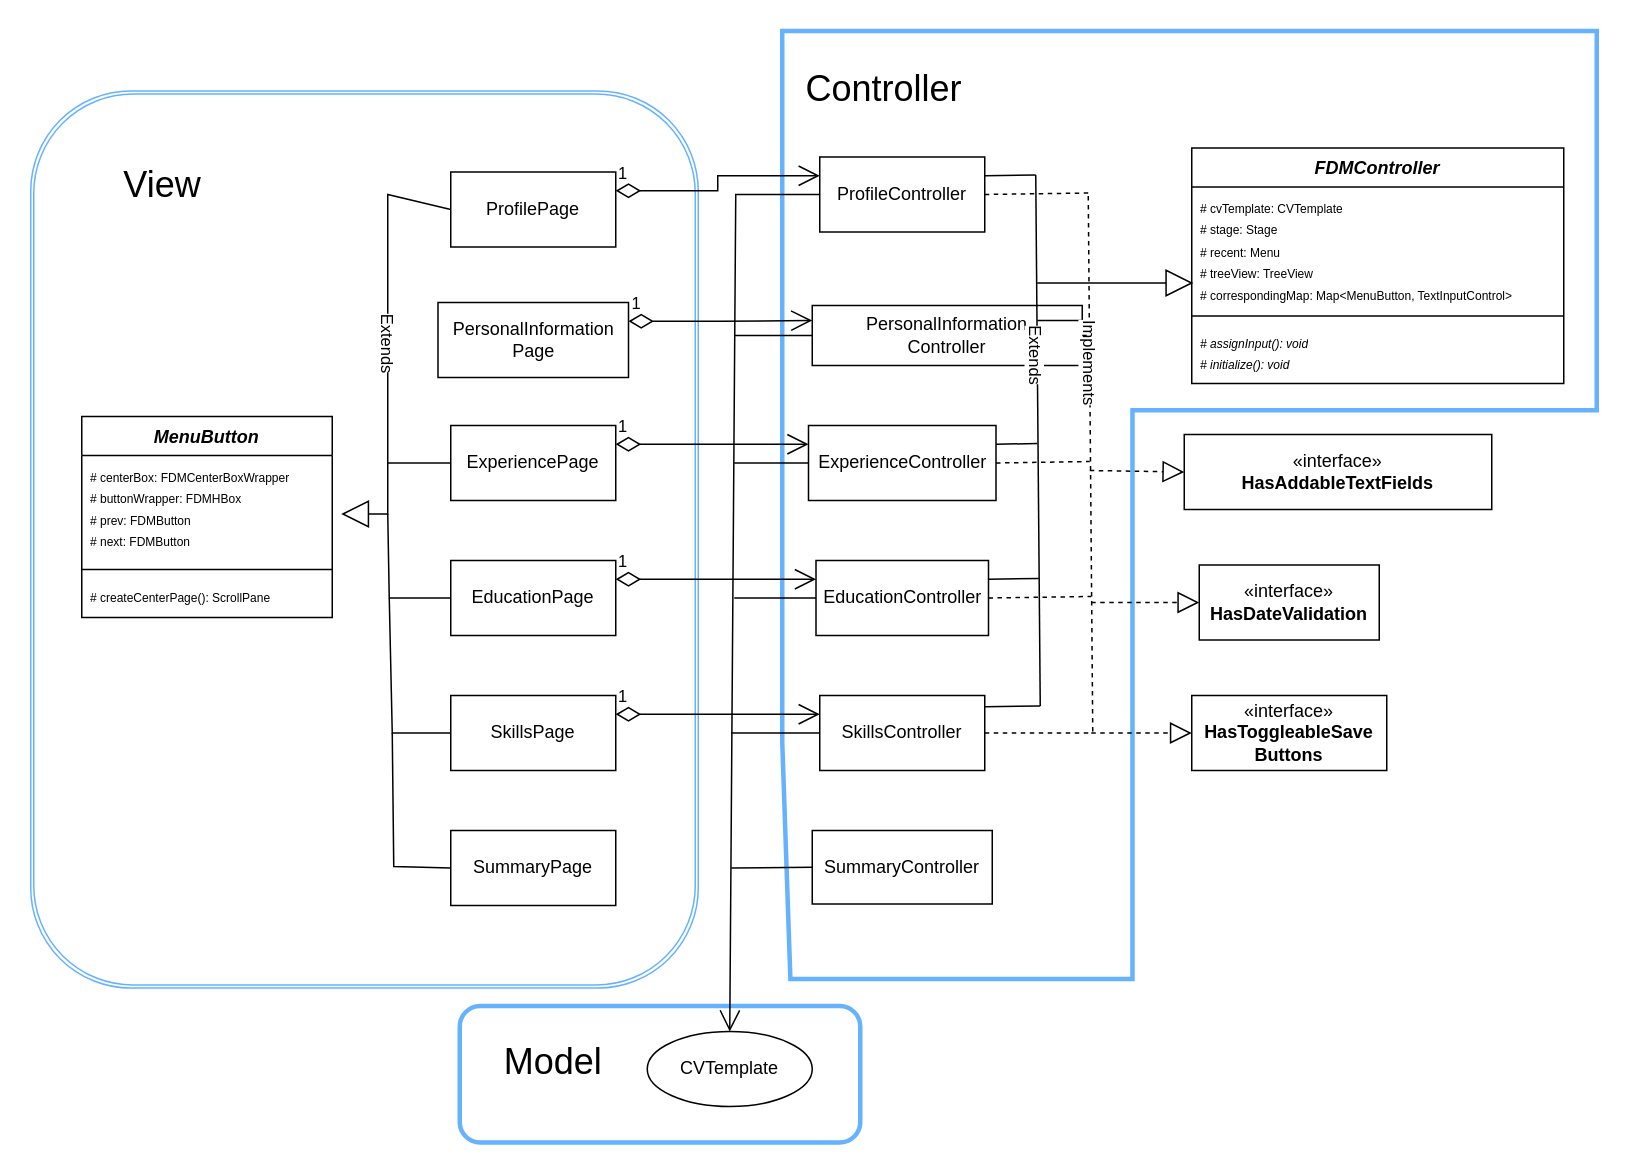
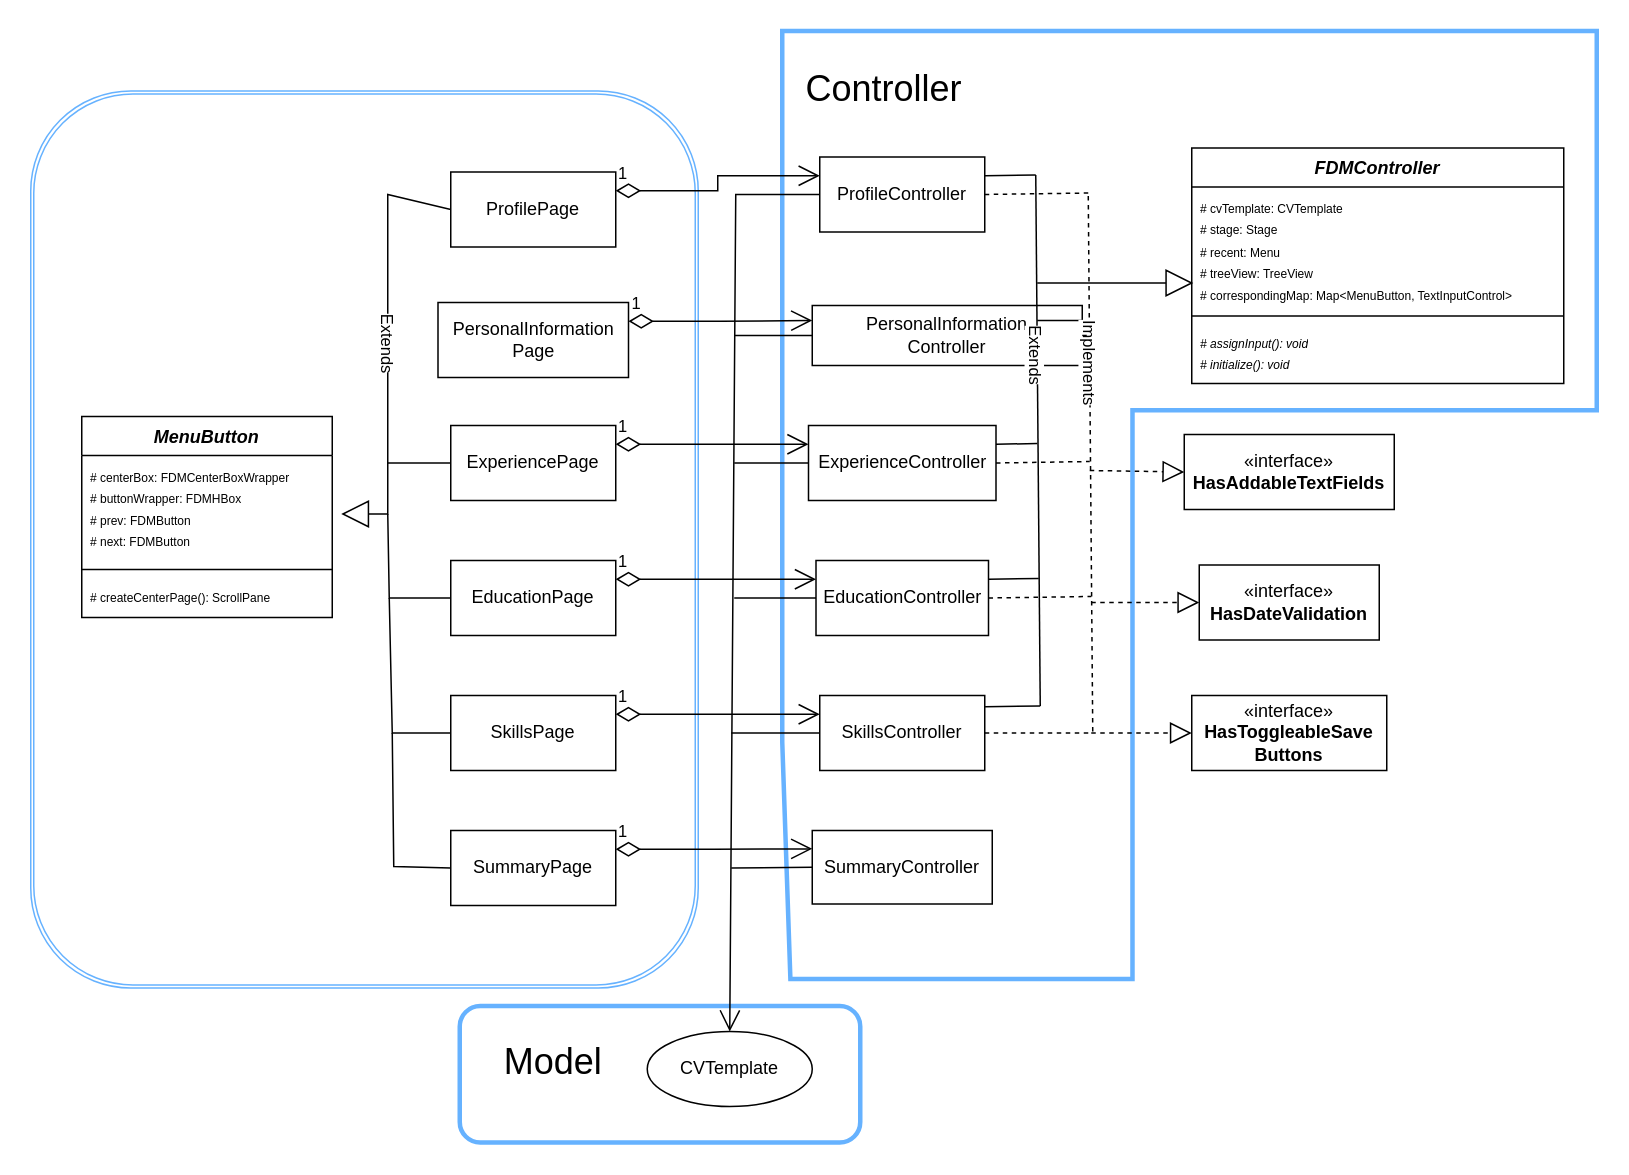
node "View": removed
node "«interface» HasAddableTextFields": size 308x75 -> 210x75
edge "SummaryController" -- "SummaryPage": added, label "1"
